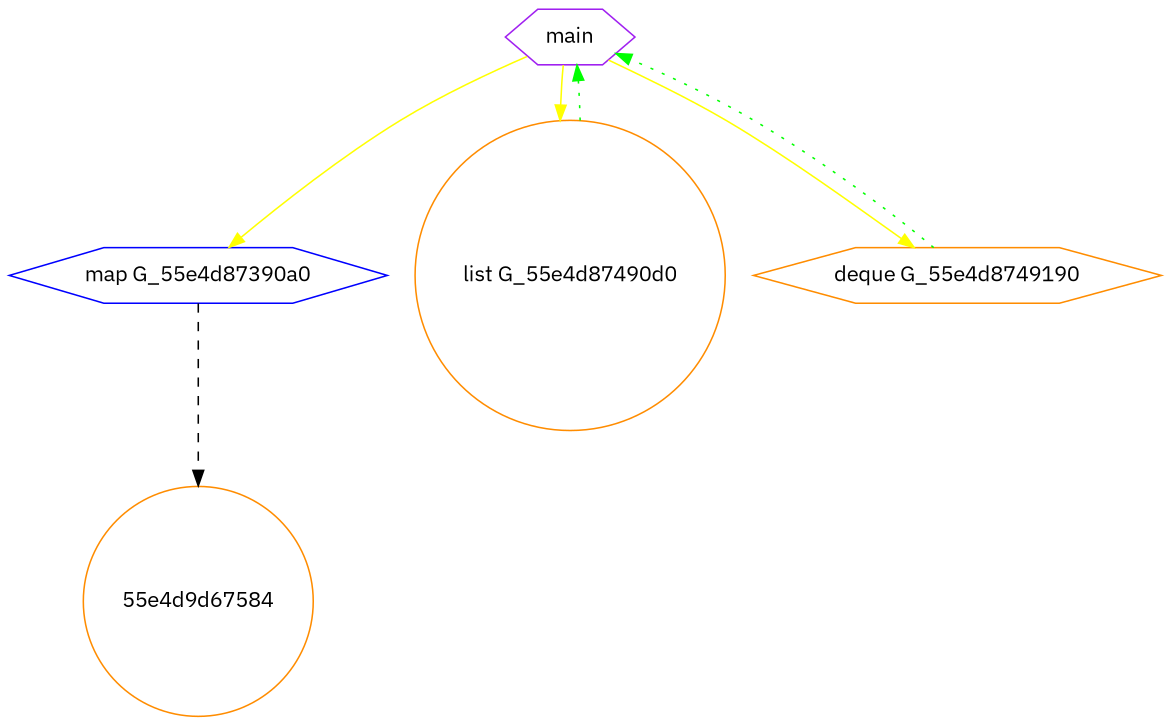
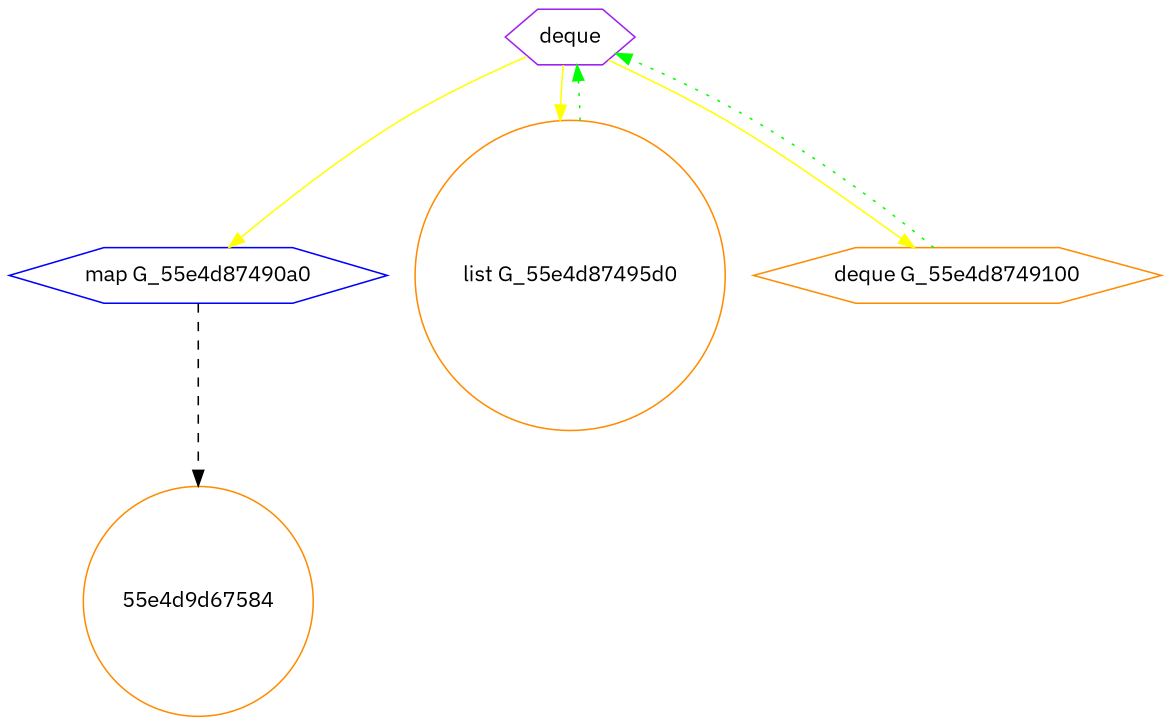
node "main": label "main" -> "deque"
node "map G_55e4d87390a0": label "map G_55e4d87390a0" -> "map G_55e4d87490a0"
node "list G_55e4d87490d0": label "list G_55e4d87490d0" -> "list G_55e4d87495d0"
node "deque G_55e4d8749190": label "deque G_55e4d8749190" -> "deque G_55e4d8749100"
